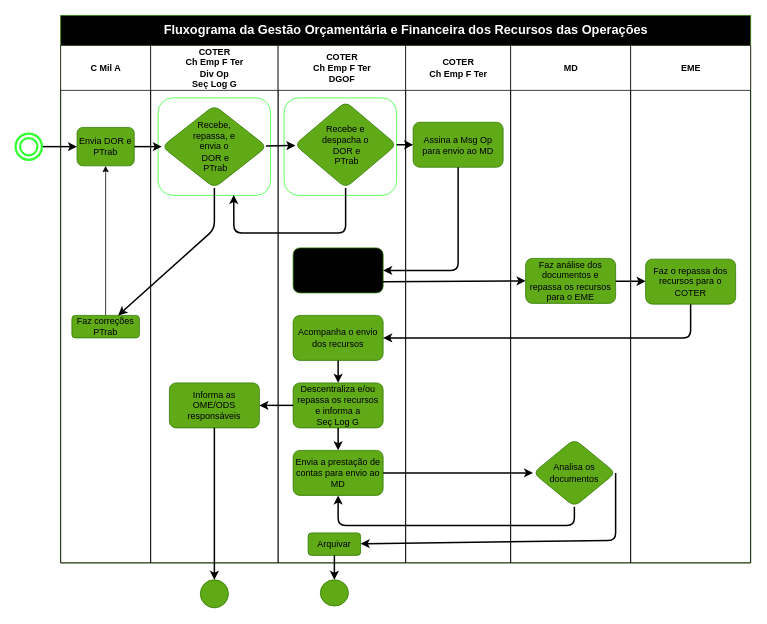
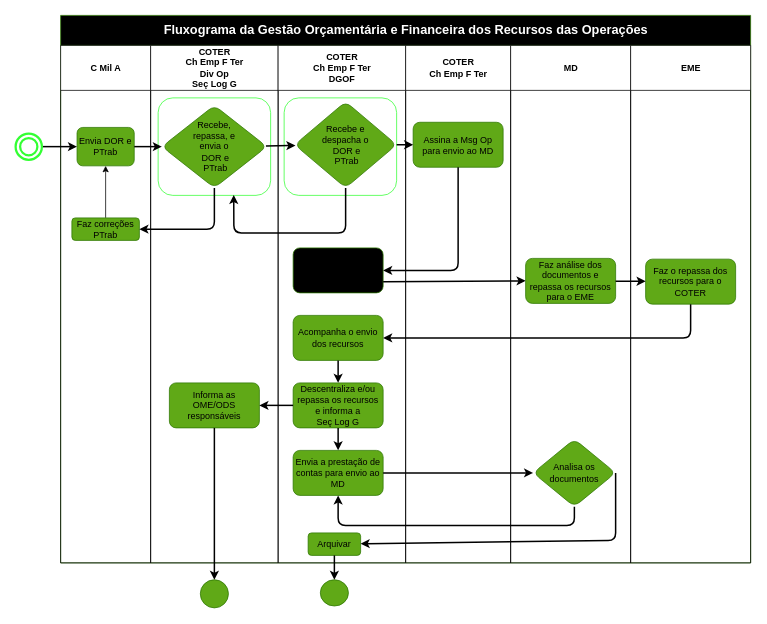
node "Faz correções PTrab": moved (105, 327) -> (105, 229)
